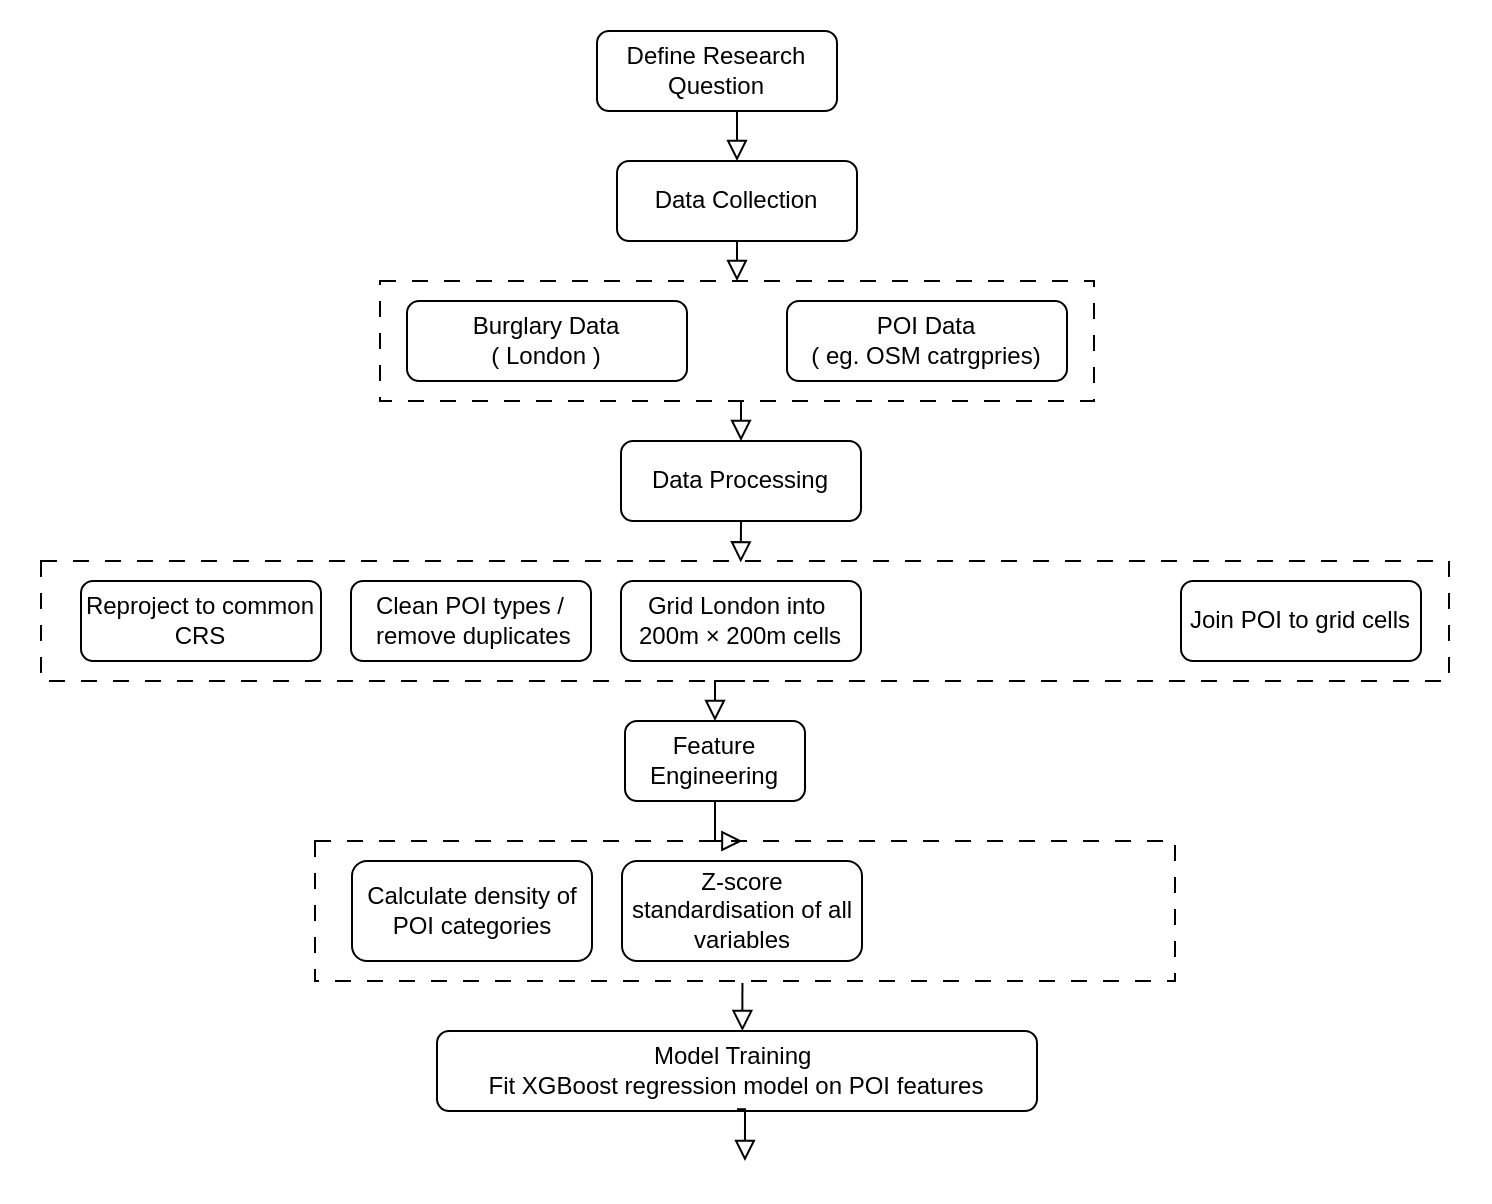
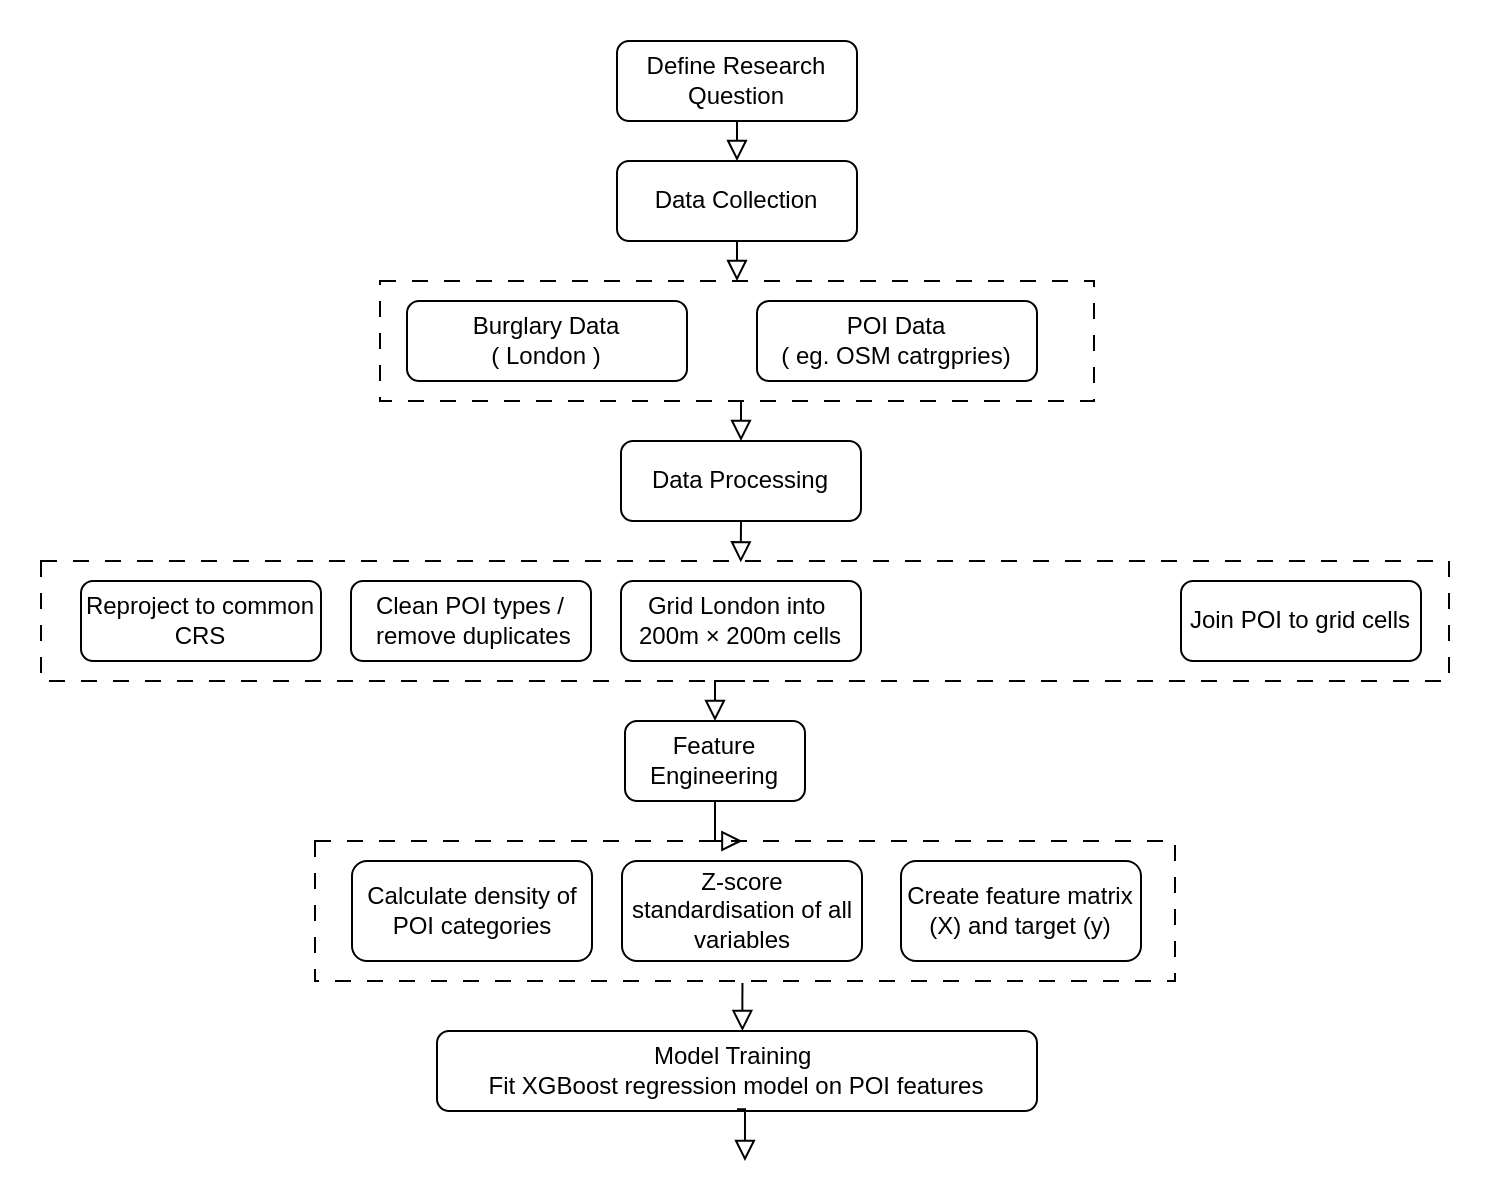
node "Define Research Question": moved (717, 71) -> (737, 81)
node "POI Data ( eg. OSM catrgpries)": moved (927, 341) -> (897, 341)
node "Create feature matrix (X) and target (y)": added
